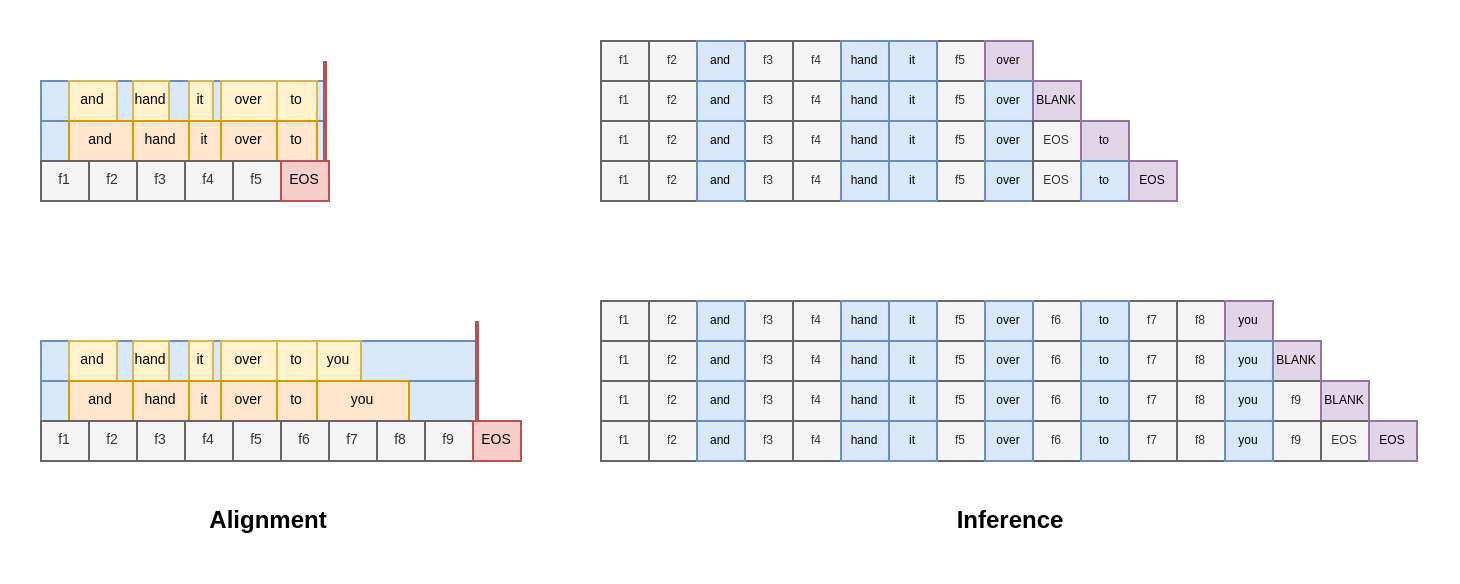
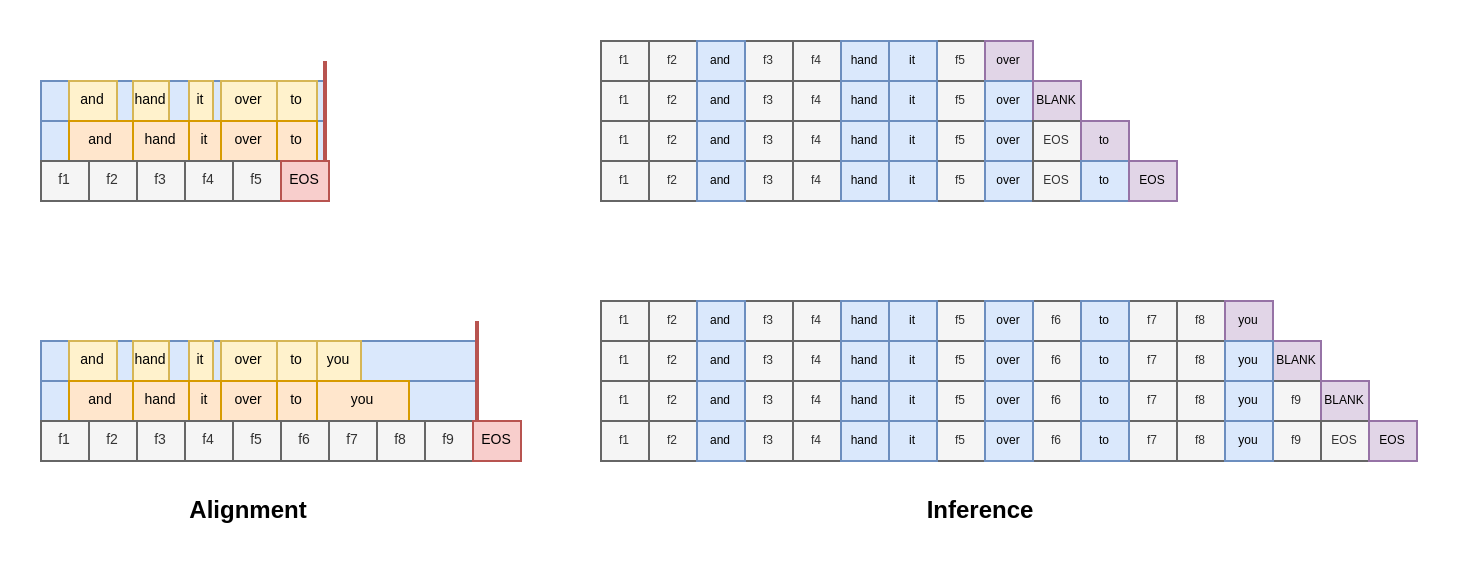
node "Alignment": moved (269, 521) -> (249, 511)
node "Inference": moved (1011, 521) -> (981, 511)
